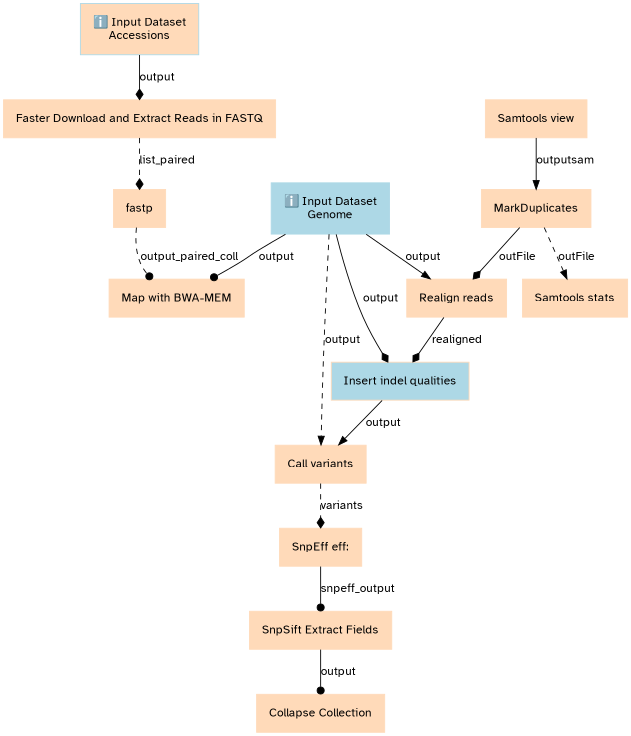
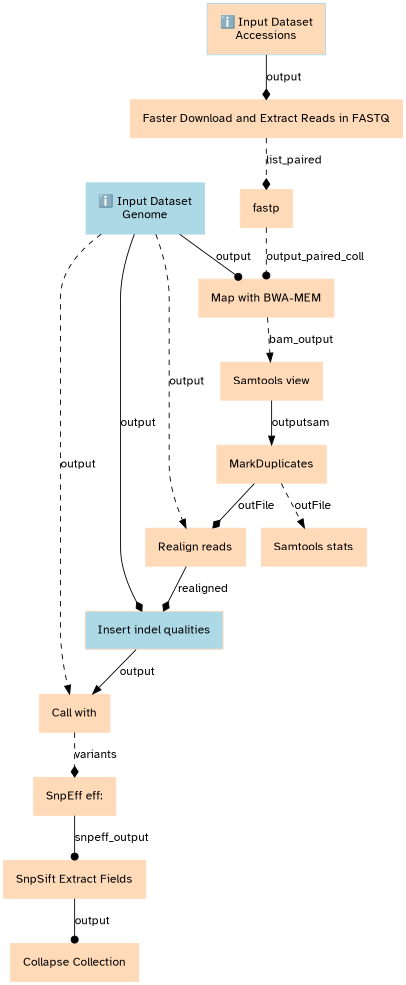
edge "ℹ️ Input Dataset Genome" -> "Realign reads": style solid -> dashed
edge "Map with BWA-MEM" -> "Samtools view": added, label "bam_output"
node "Call variants": label "Call variants" -> "Call with"
